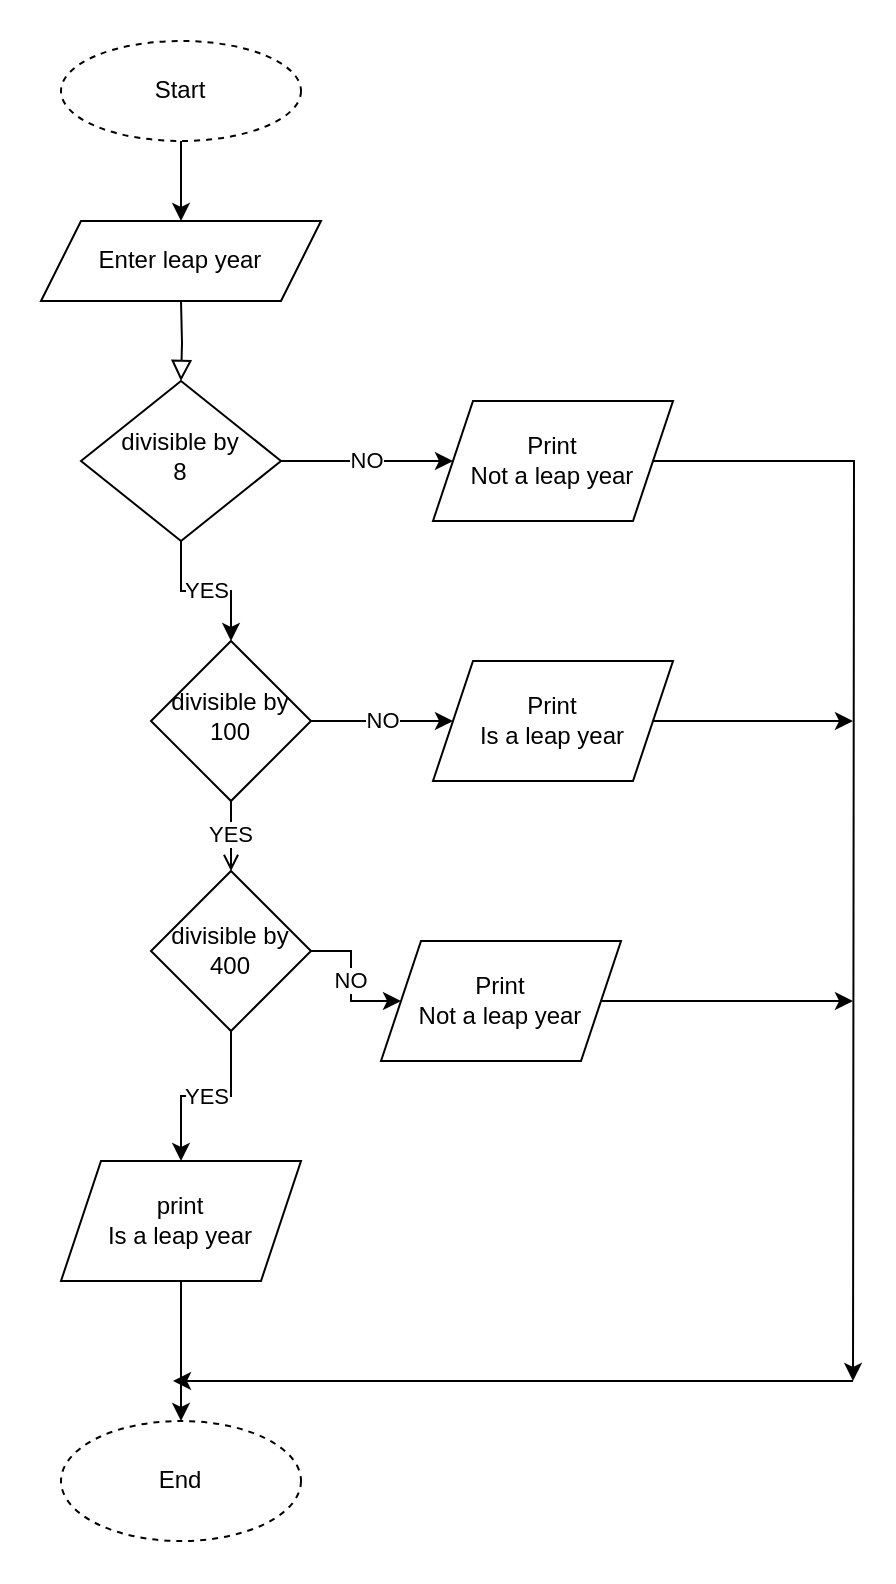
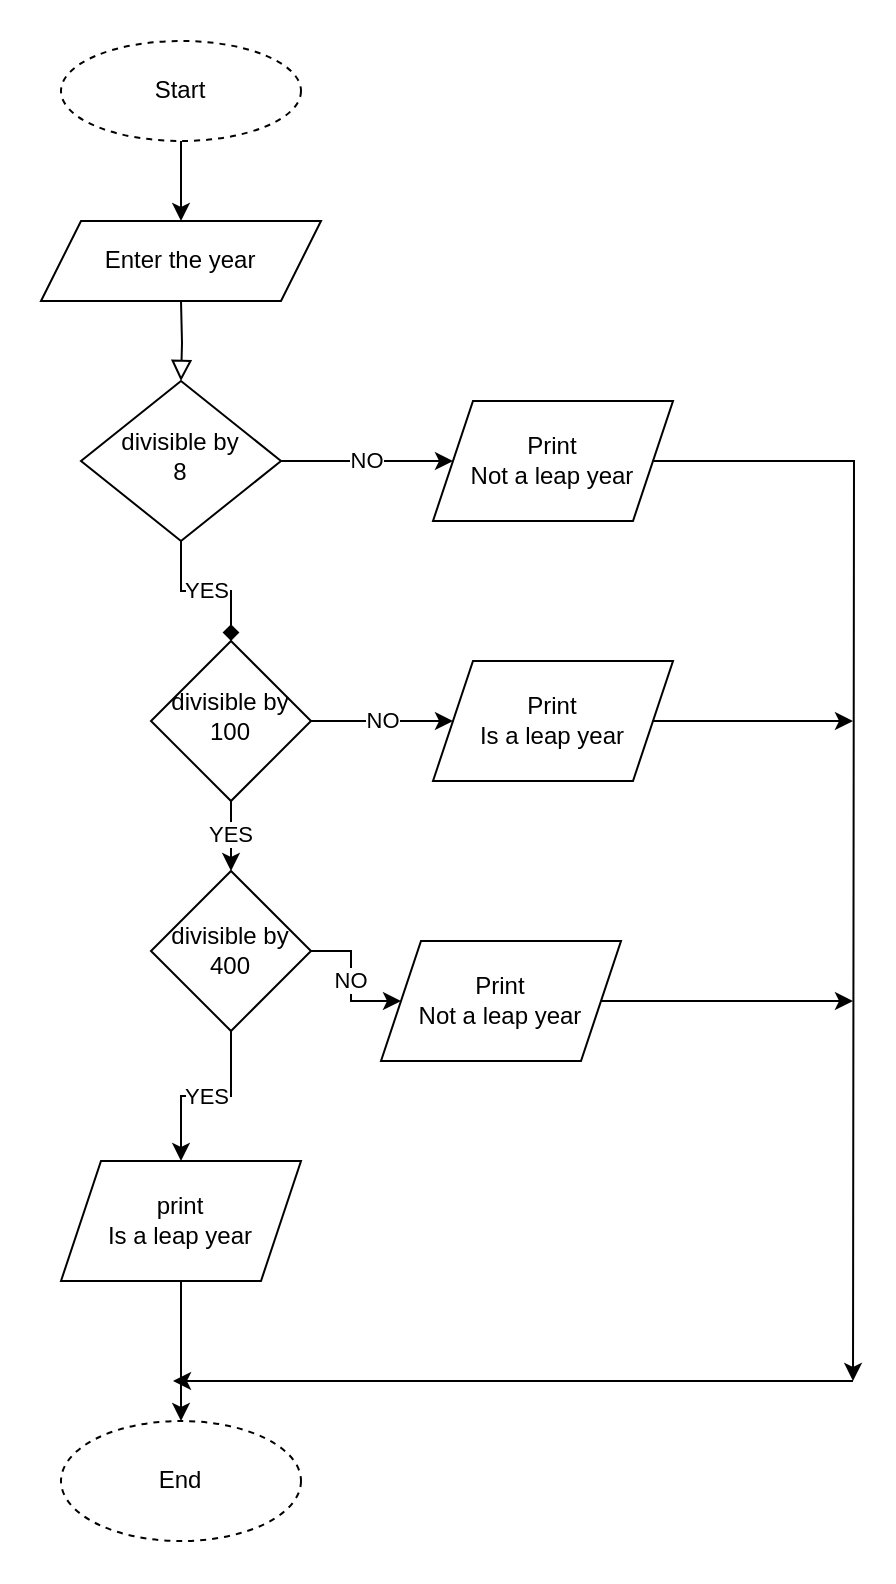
node "Enter leap year": label "Enter leap year" -> "Enter the year"
edge "divisible by 8" -> "divisible by 100": arrowhead classic -> diamond
edge "divisible by 100" -> "divisible by 400": arrowhead open -> classic
